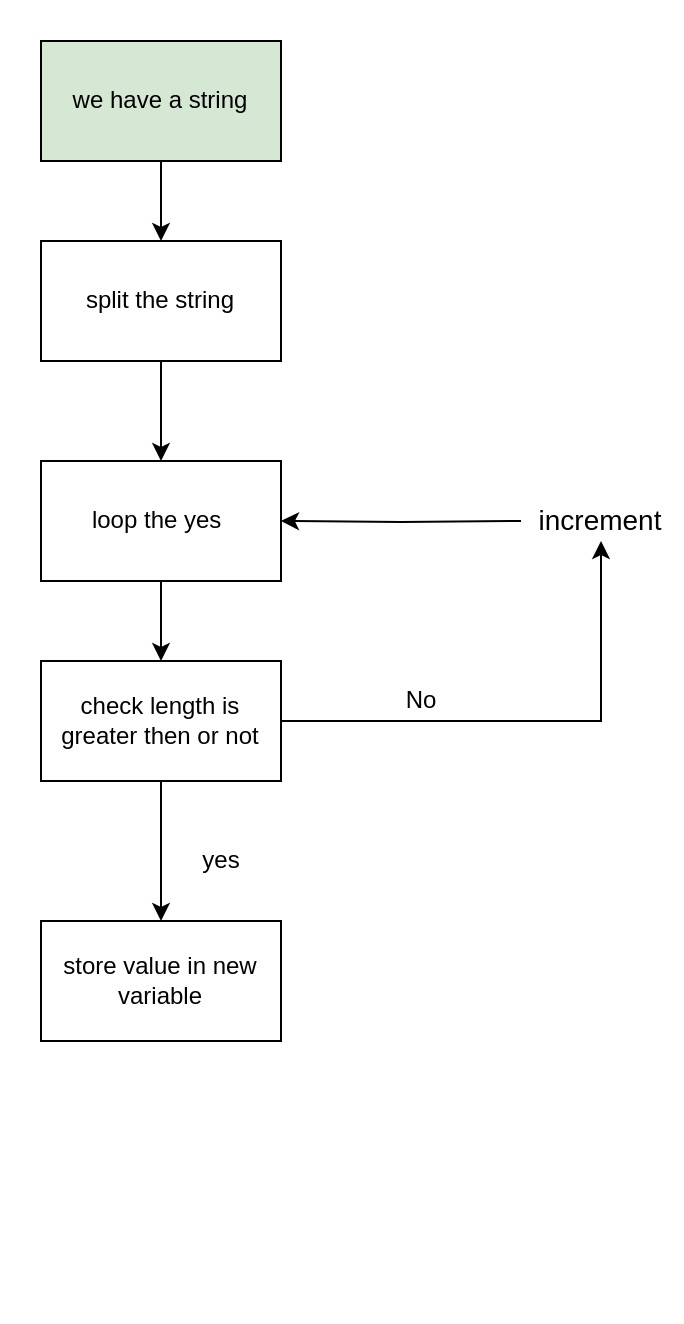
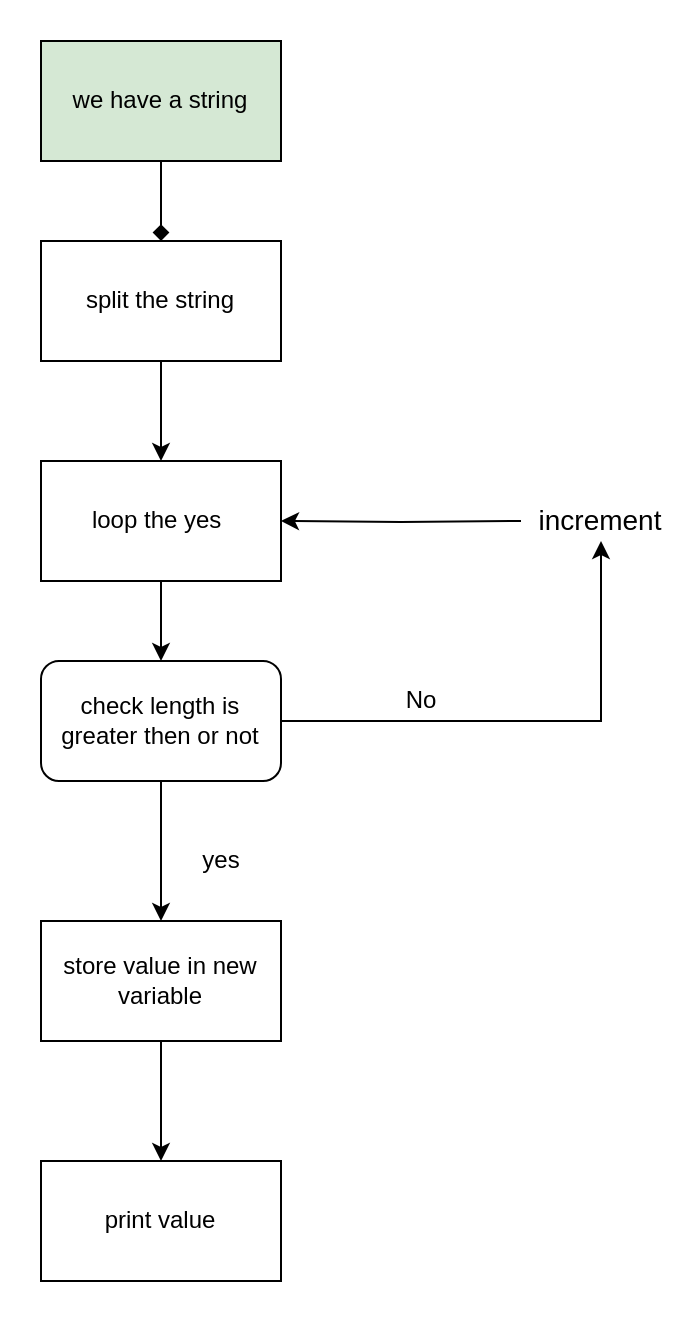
edge "we have a string" -> "split the string": arrowhead classic -> diamond
node "check length is greater then or not": shape rectangle -> rounded rectangle
edge "store value in new variable" -> "print value": added
node "print value": added
